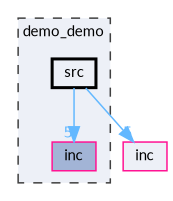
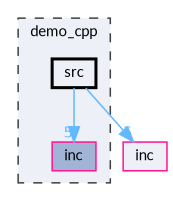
cluster "demo_demo": label "demo_demo" -> "demo_cpp"
